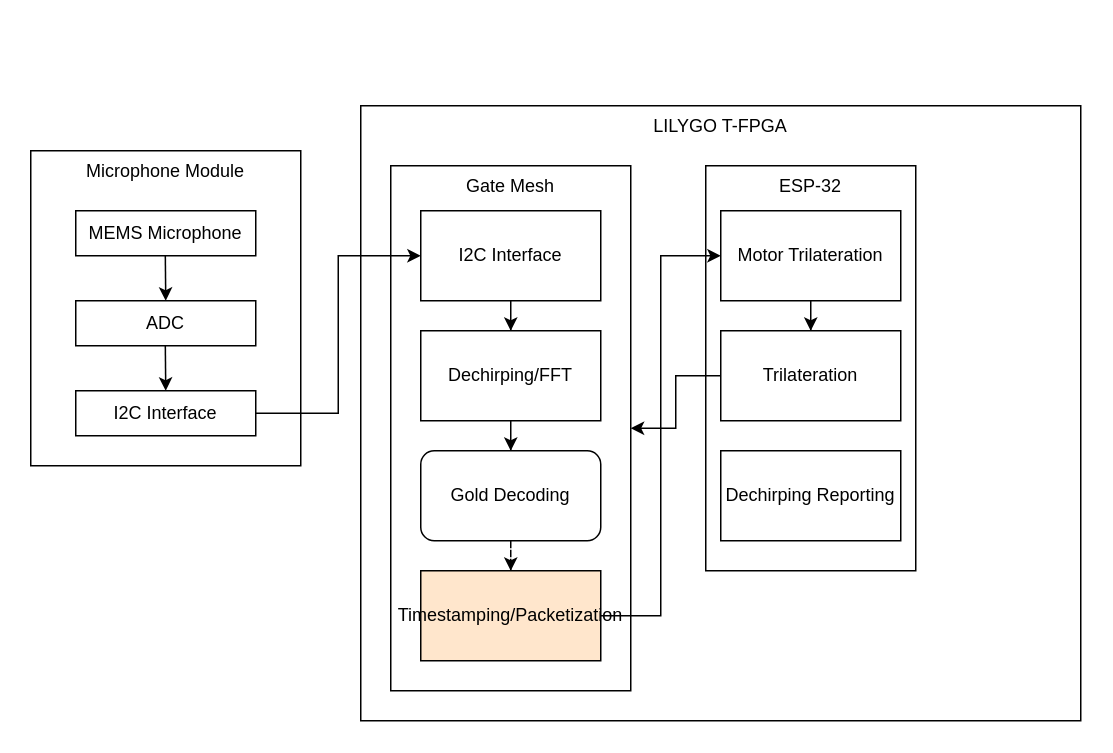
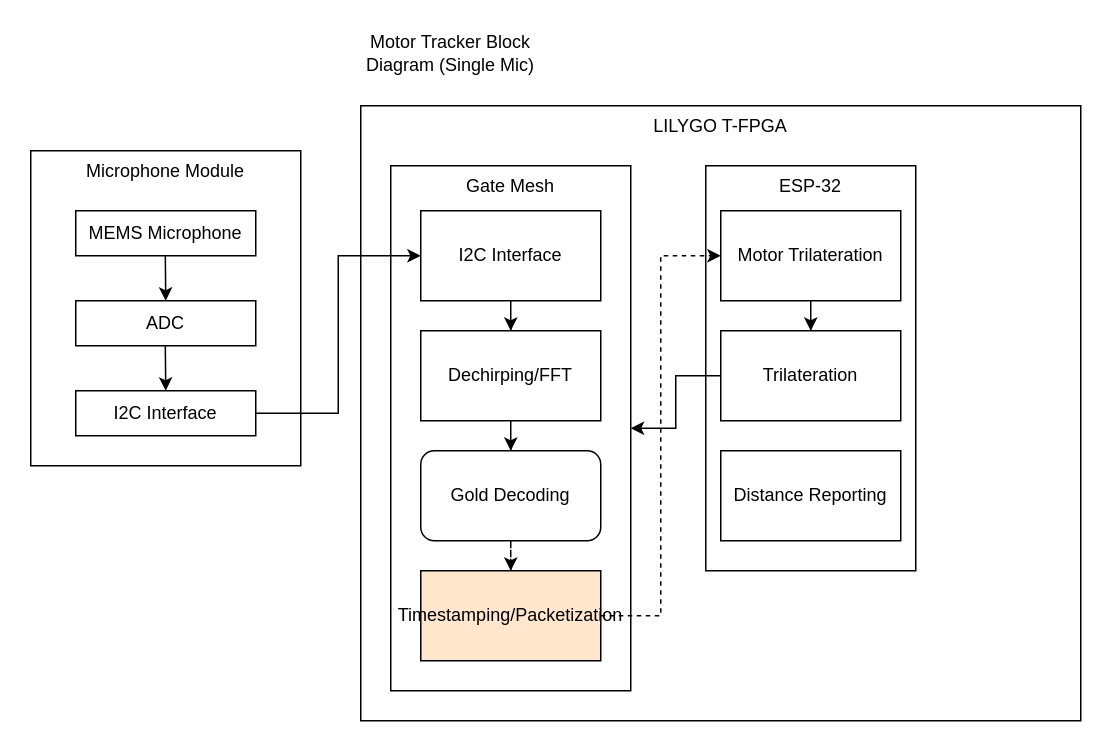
node "Motor Tracker Block Diagram (Single Mic)": added
edge "Timestamping/Packetization" -> "Motor Trilateration": style solid -> dashed
node "Dechirping Reporting": label "Dechirping Reporting" -> "Distance Reporting"
